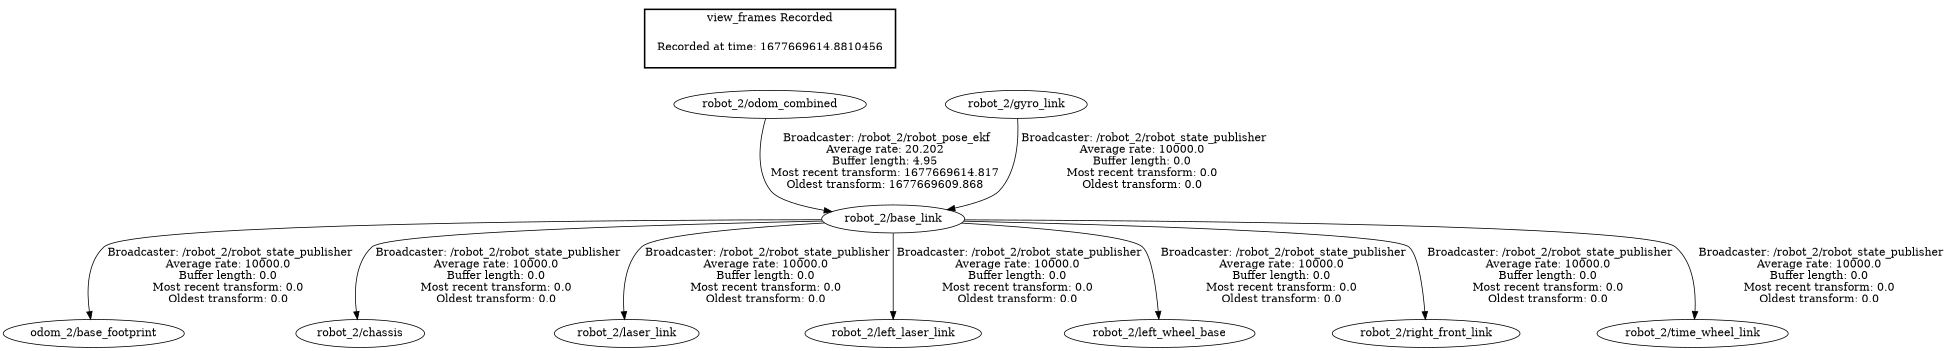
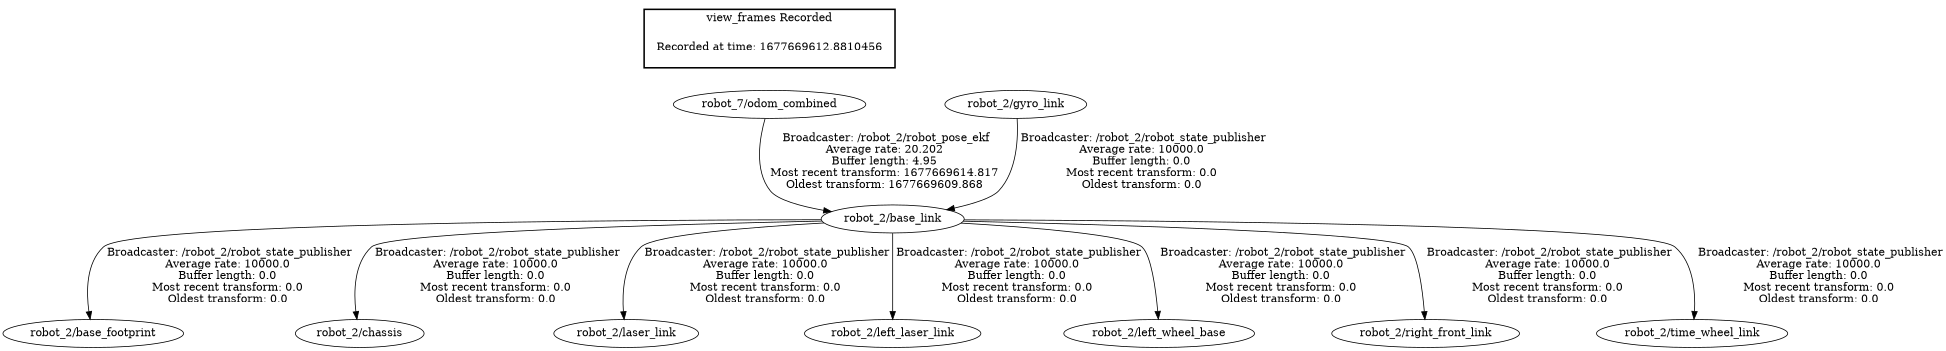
node "Recorded at time: 1677669614.8810456": label "Recorded at time: 1677669614.8810456" -> "Recorded at time: 1677669612.8810456"
node "robot_2/odom_combined": label "robot_2/odom_combined" -> "robot_7/odom_combined"
node "odom_2/base_footprint": label "odom_2/base_footprint" -> "robot_2/base_footprint"
